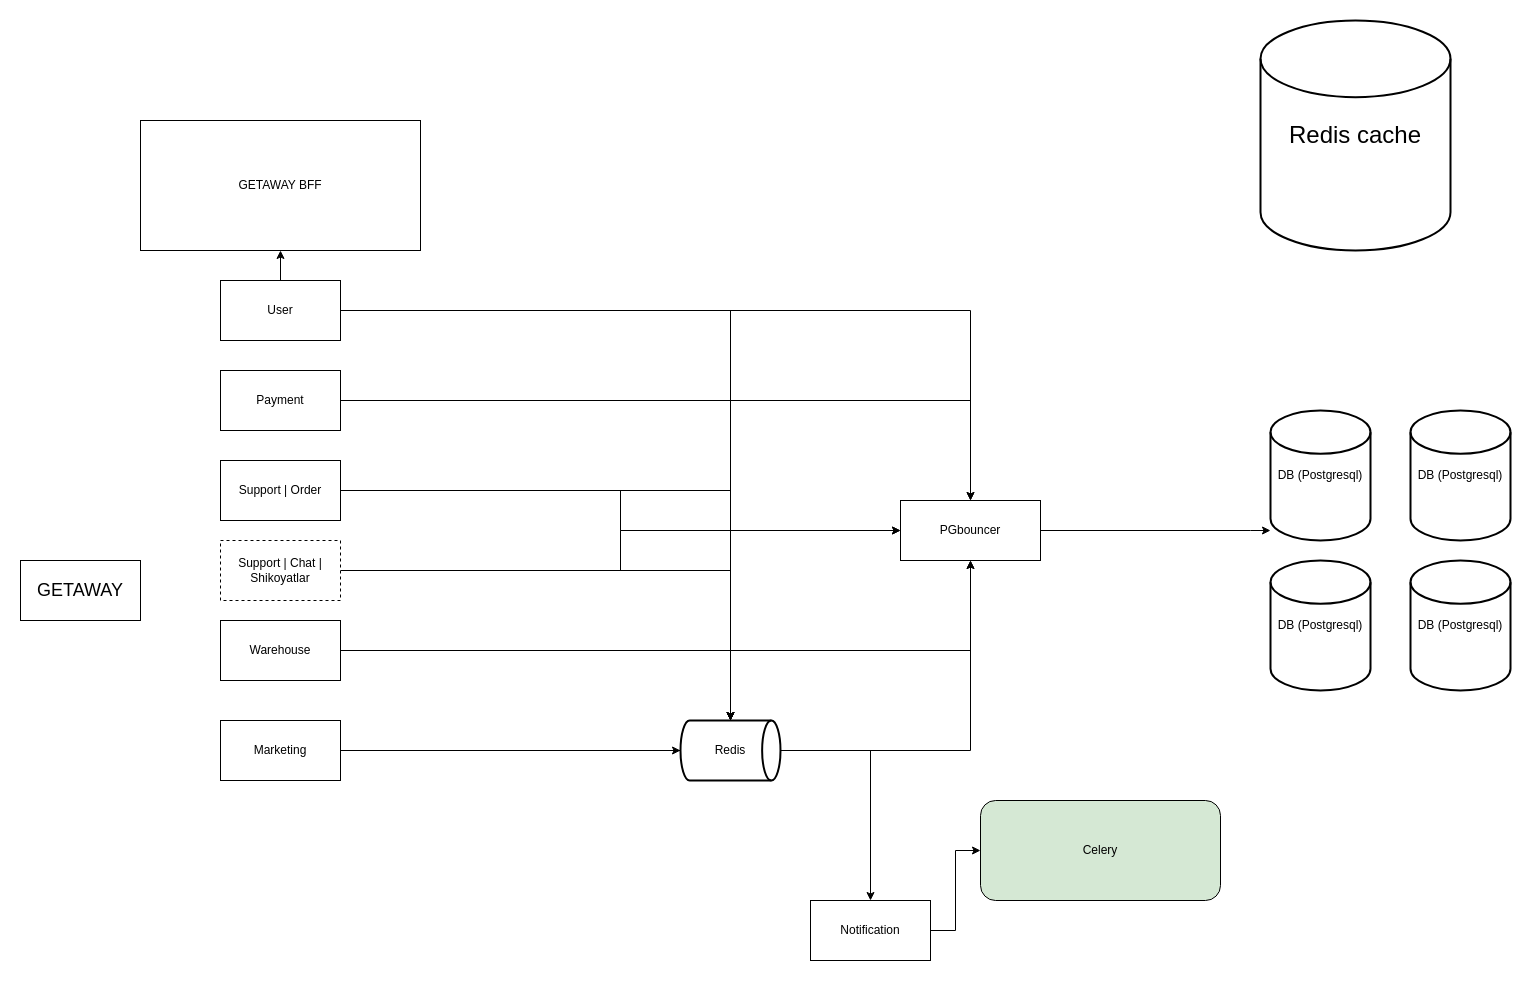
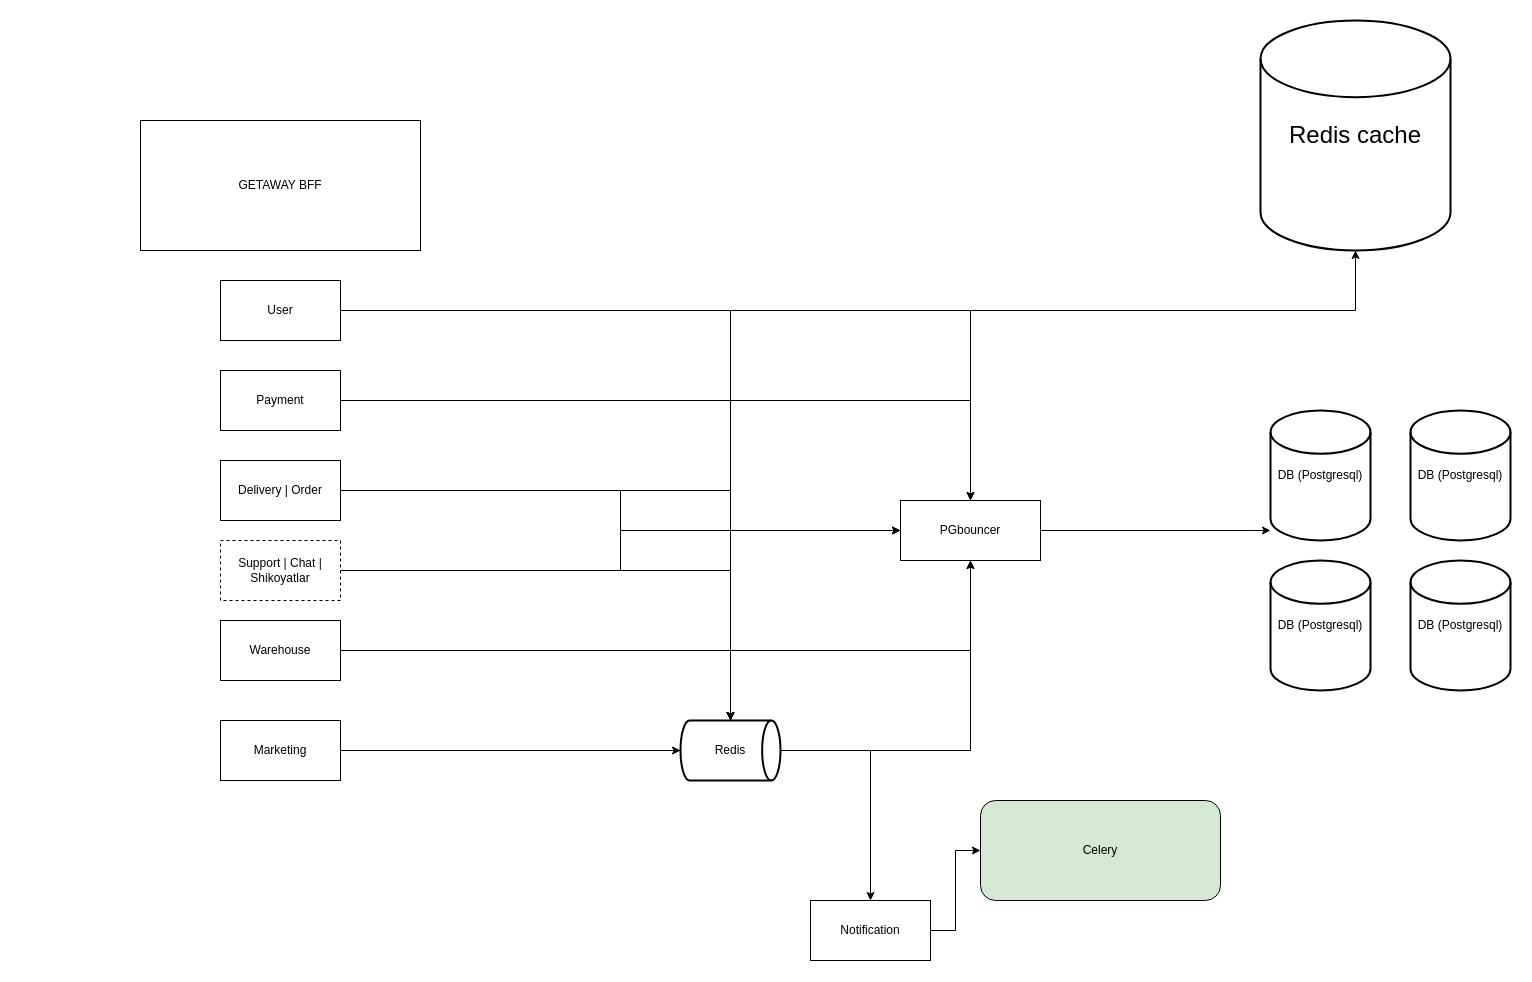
edge "User" -> "GETAWAY BFF": now "User" -> "Redis cache"
node "Support | Order": label "Support | Order" -> "Delivery | Order"
node "GETAWAY": removed
